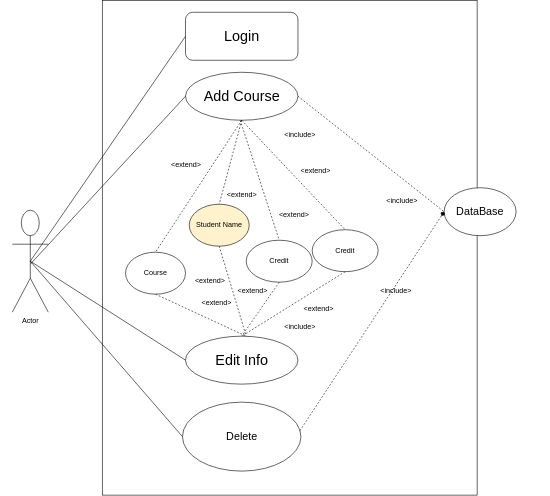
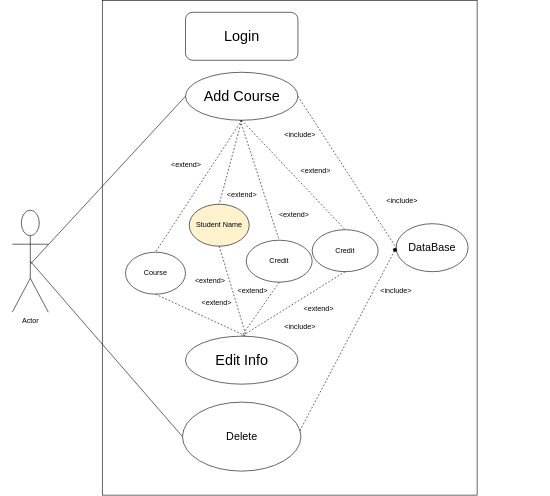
edge "Login" -- "Actor": removed
node "DataBase": moved (480, 212) -> (432, 248)
edge "Actor" -- "Edit Info": removed
